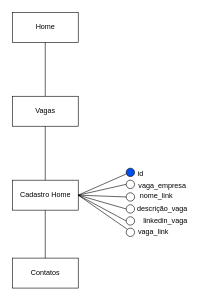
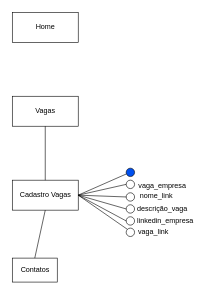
edge "Home" -- "Vagas": removed
node "id": removed
node "Cadastro Home": label "Cadastro Home" -> "Cadastro Vagas"
node "linkedin_vaga": label "linkedin_vaga" -> "linkedin_empresa"
node "Contatos": size 66x30 -> 45x24
